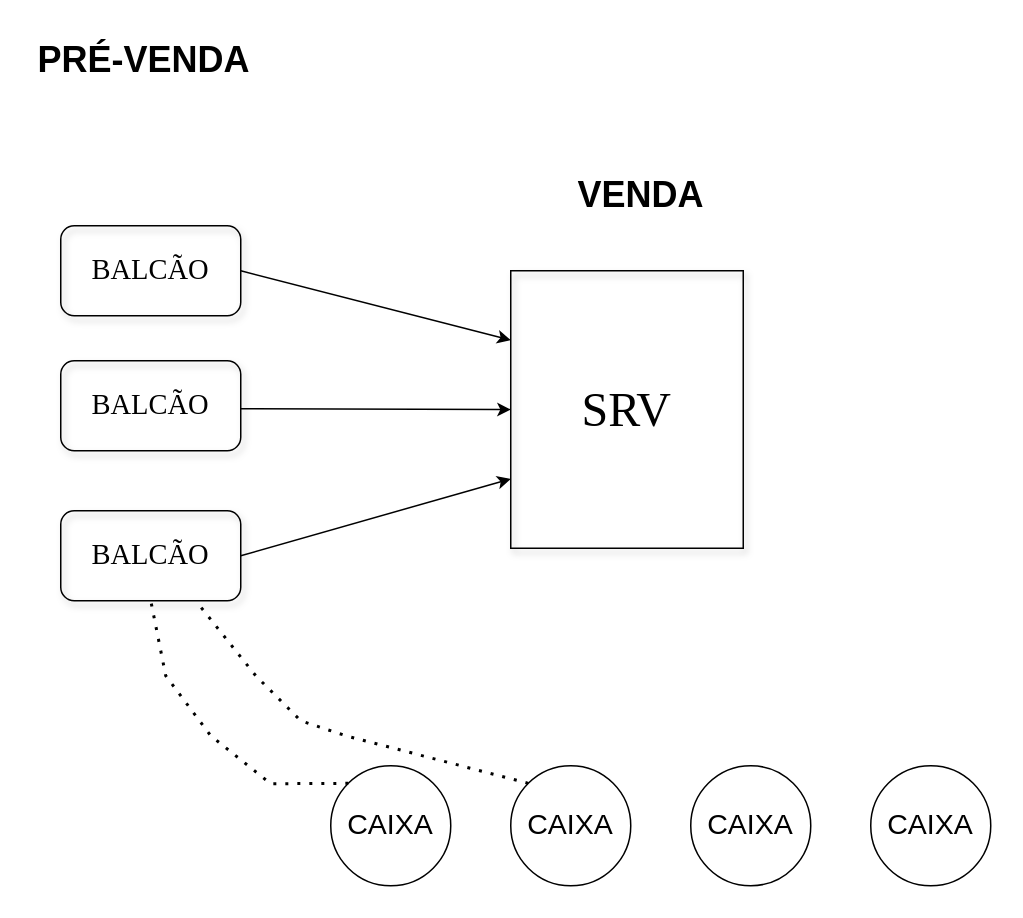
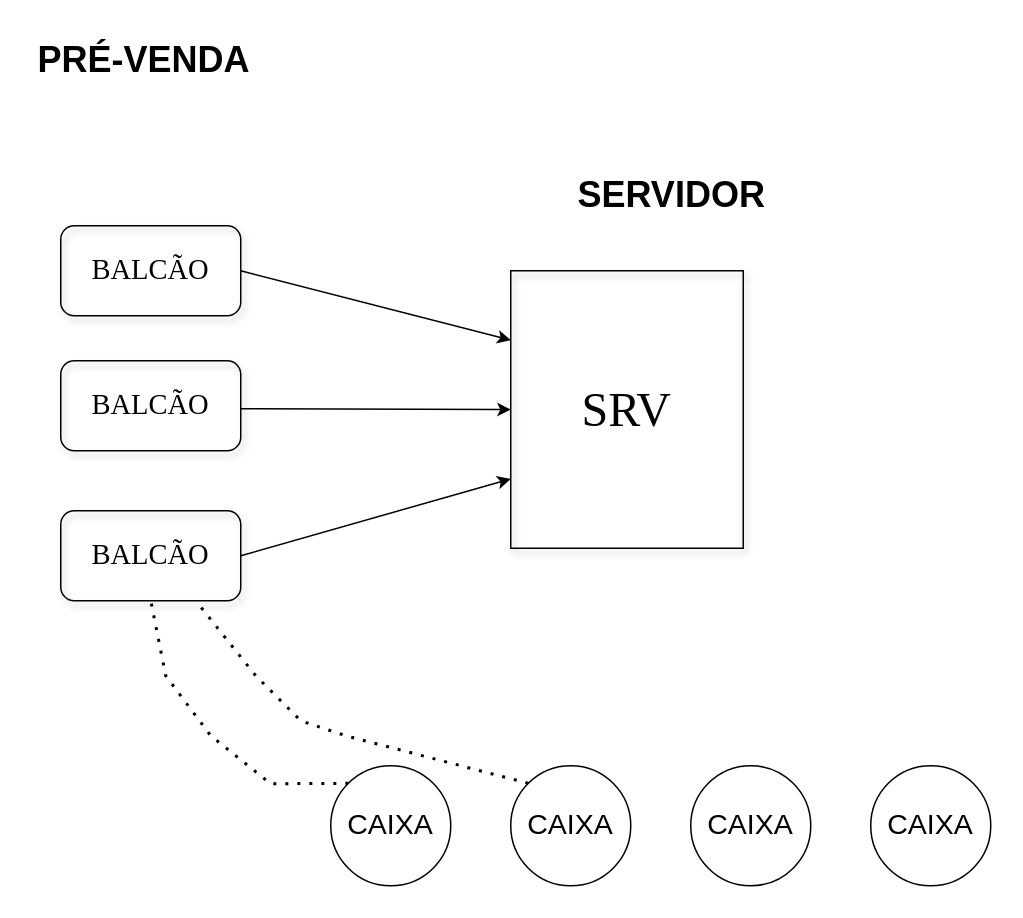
node "VENDA": label "VENDA" -> "SERVIDOR"
